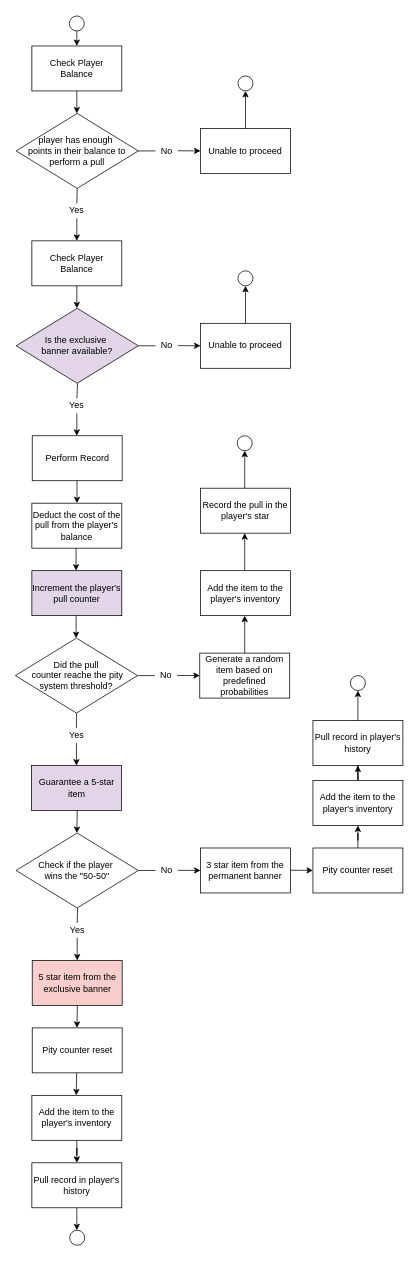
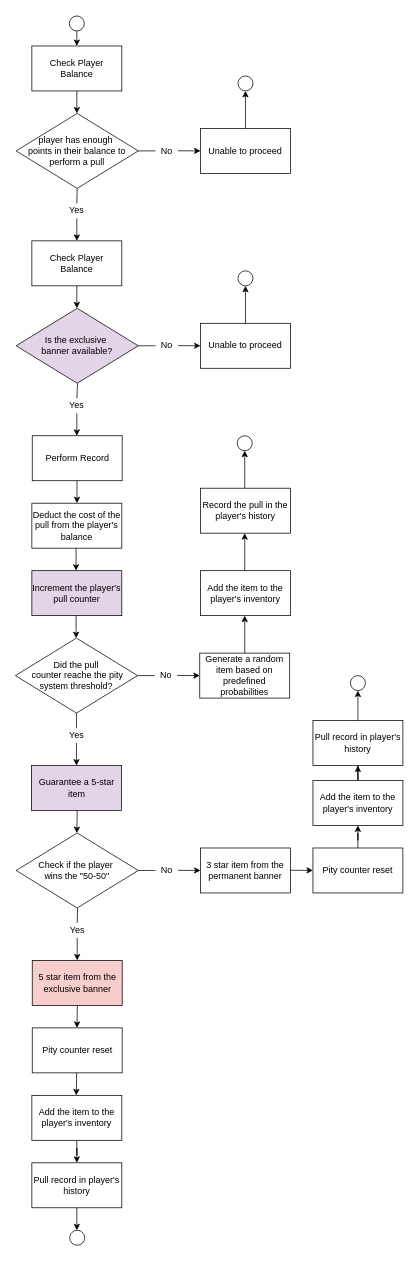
node "Record the pull in the player's star": label "Record the pull in the player's star" -> "Record the pull in the player's history"
